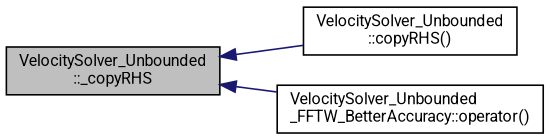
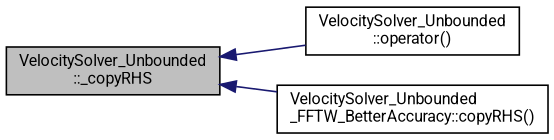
node "VelocitySolver_Unbounded ::copyRHS()": label "VelocitySolver_Unbounded ::copyRHS()" -> "VelocitySolver_Unbounded ::operator()"
node "VelocitySolver_Unbounded _FFTW_BetterAccuracy::operator()": label "VelocitySolver_Unbounded _FFTW_BetterAccuracy::operator()" -> "VelocitySolver_Unbounded _FFTW_BetterAccuracy::copyRHS()"
